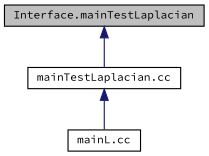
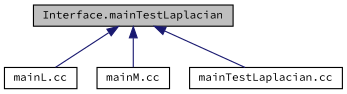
node "mainM.cc": added
edge "mainL.cc" -> "mainTestLaplacian.cc": now "mainL.cc" -> "Interface.mainTestLaplacian"
